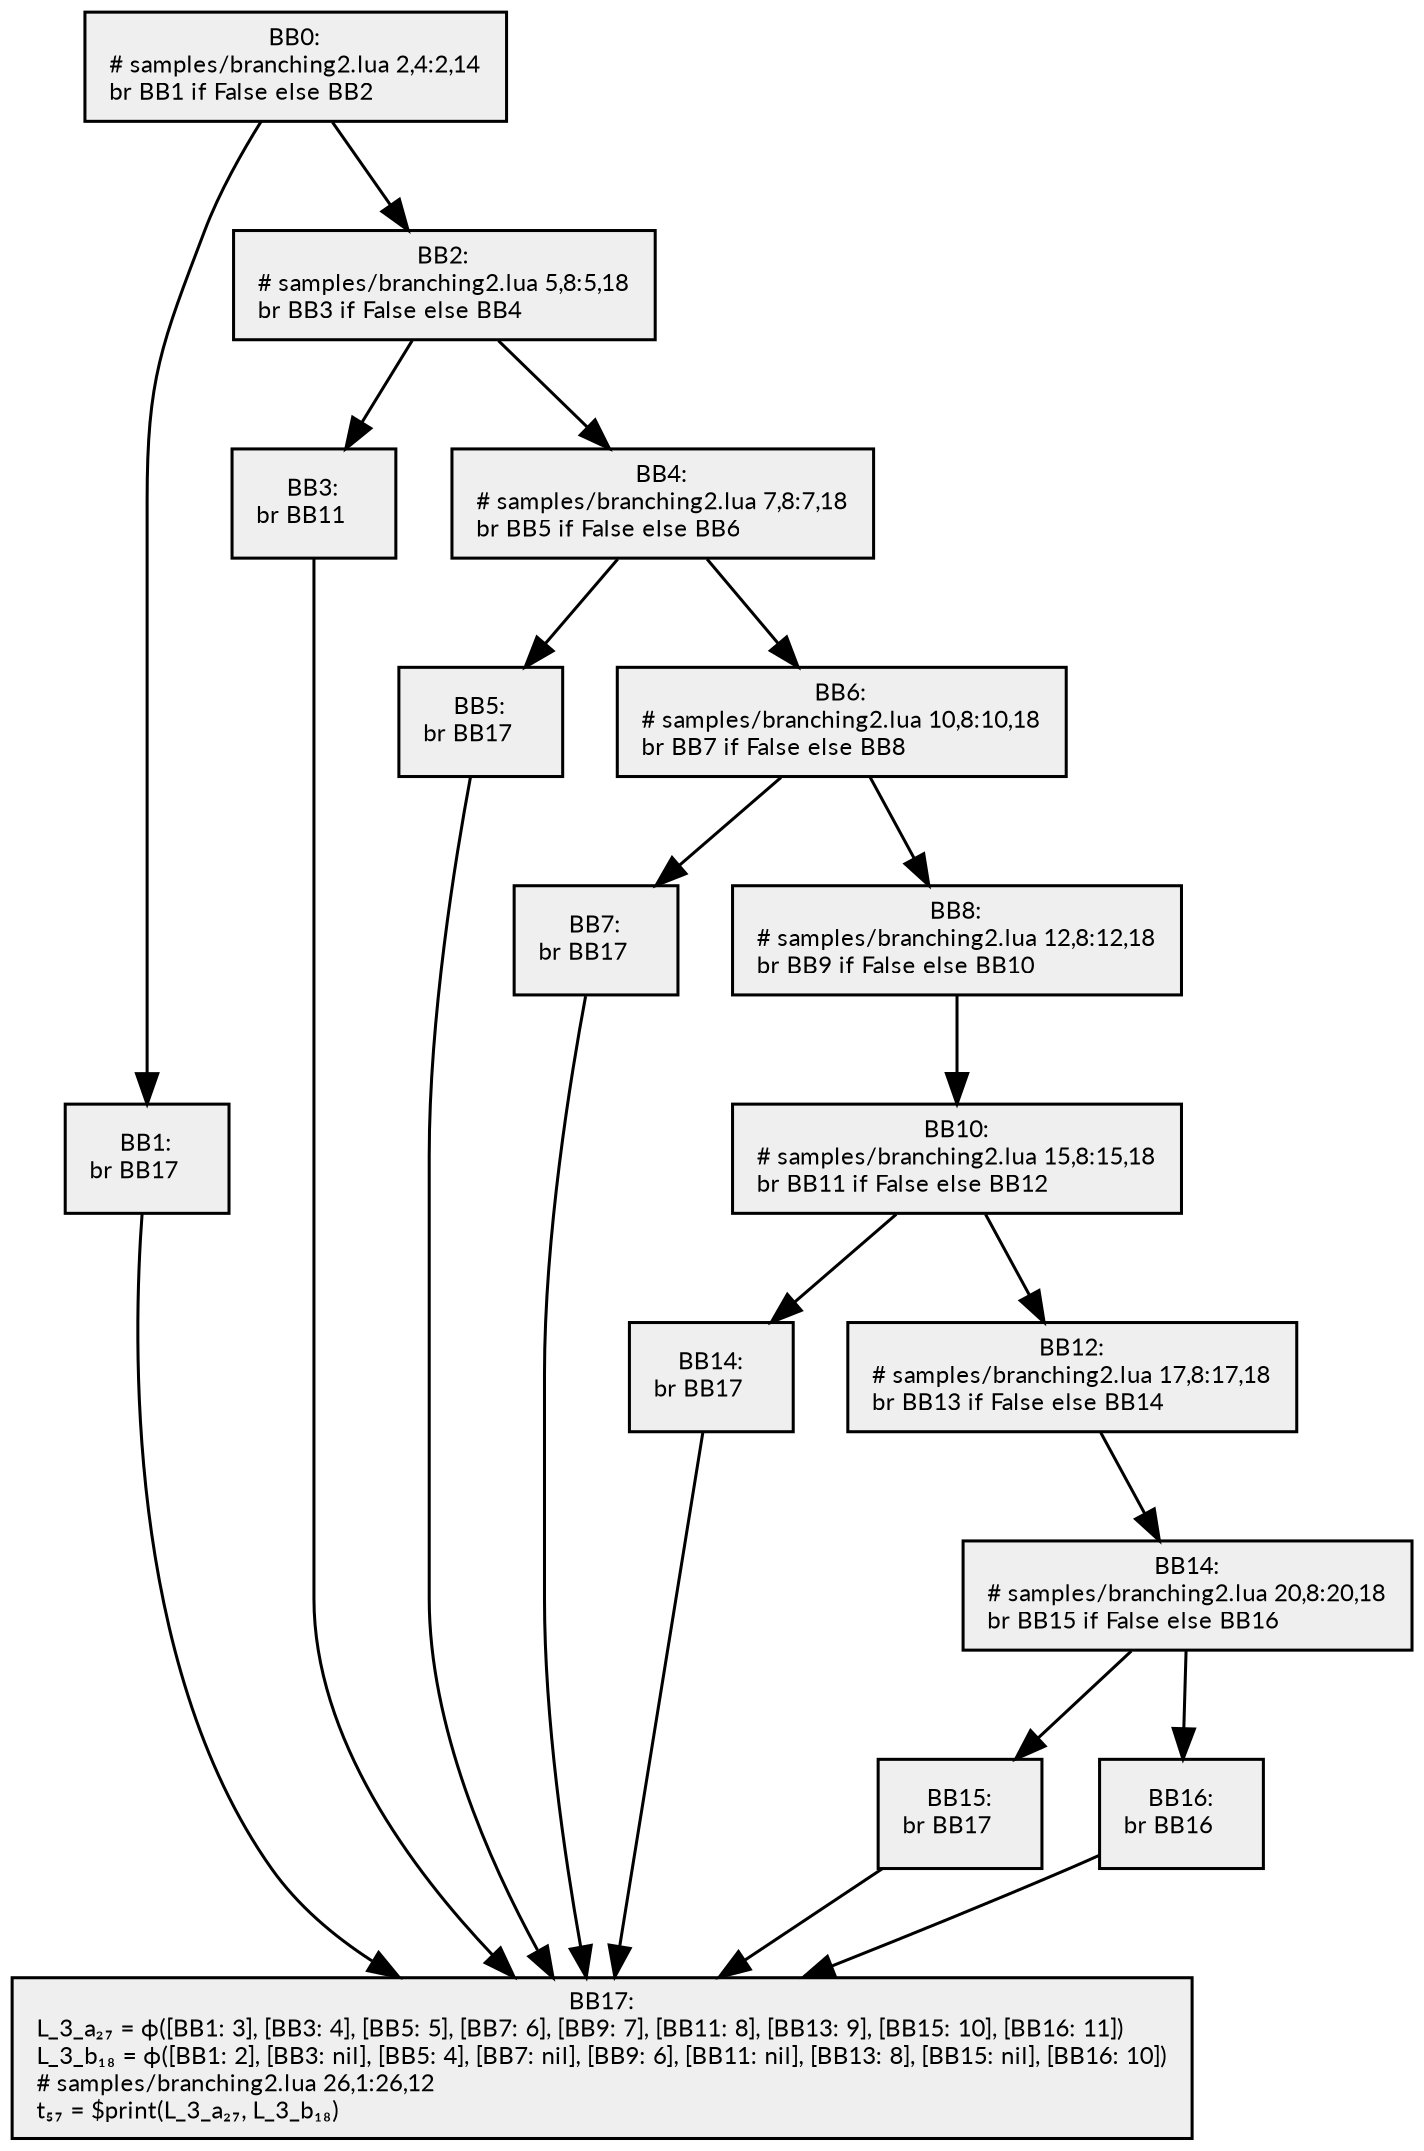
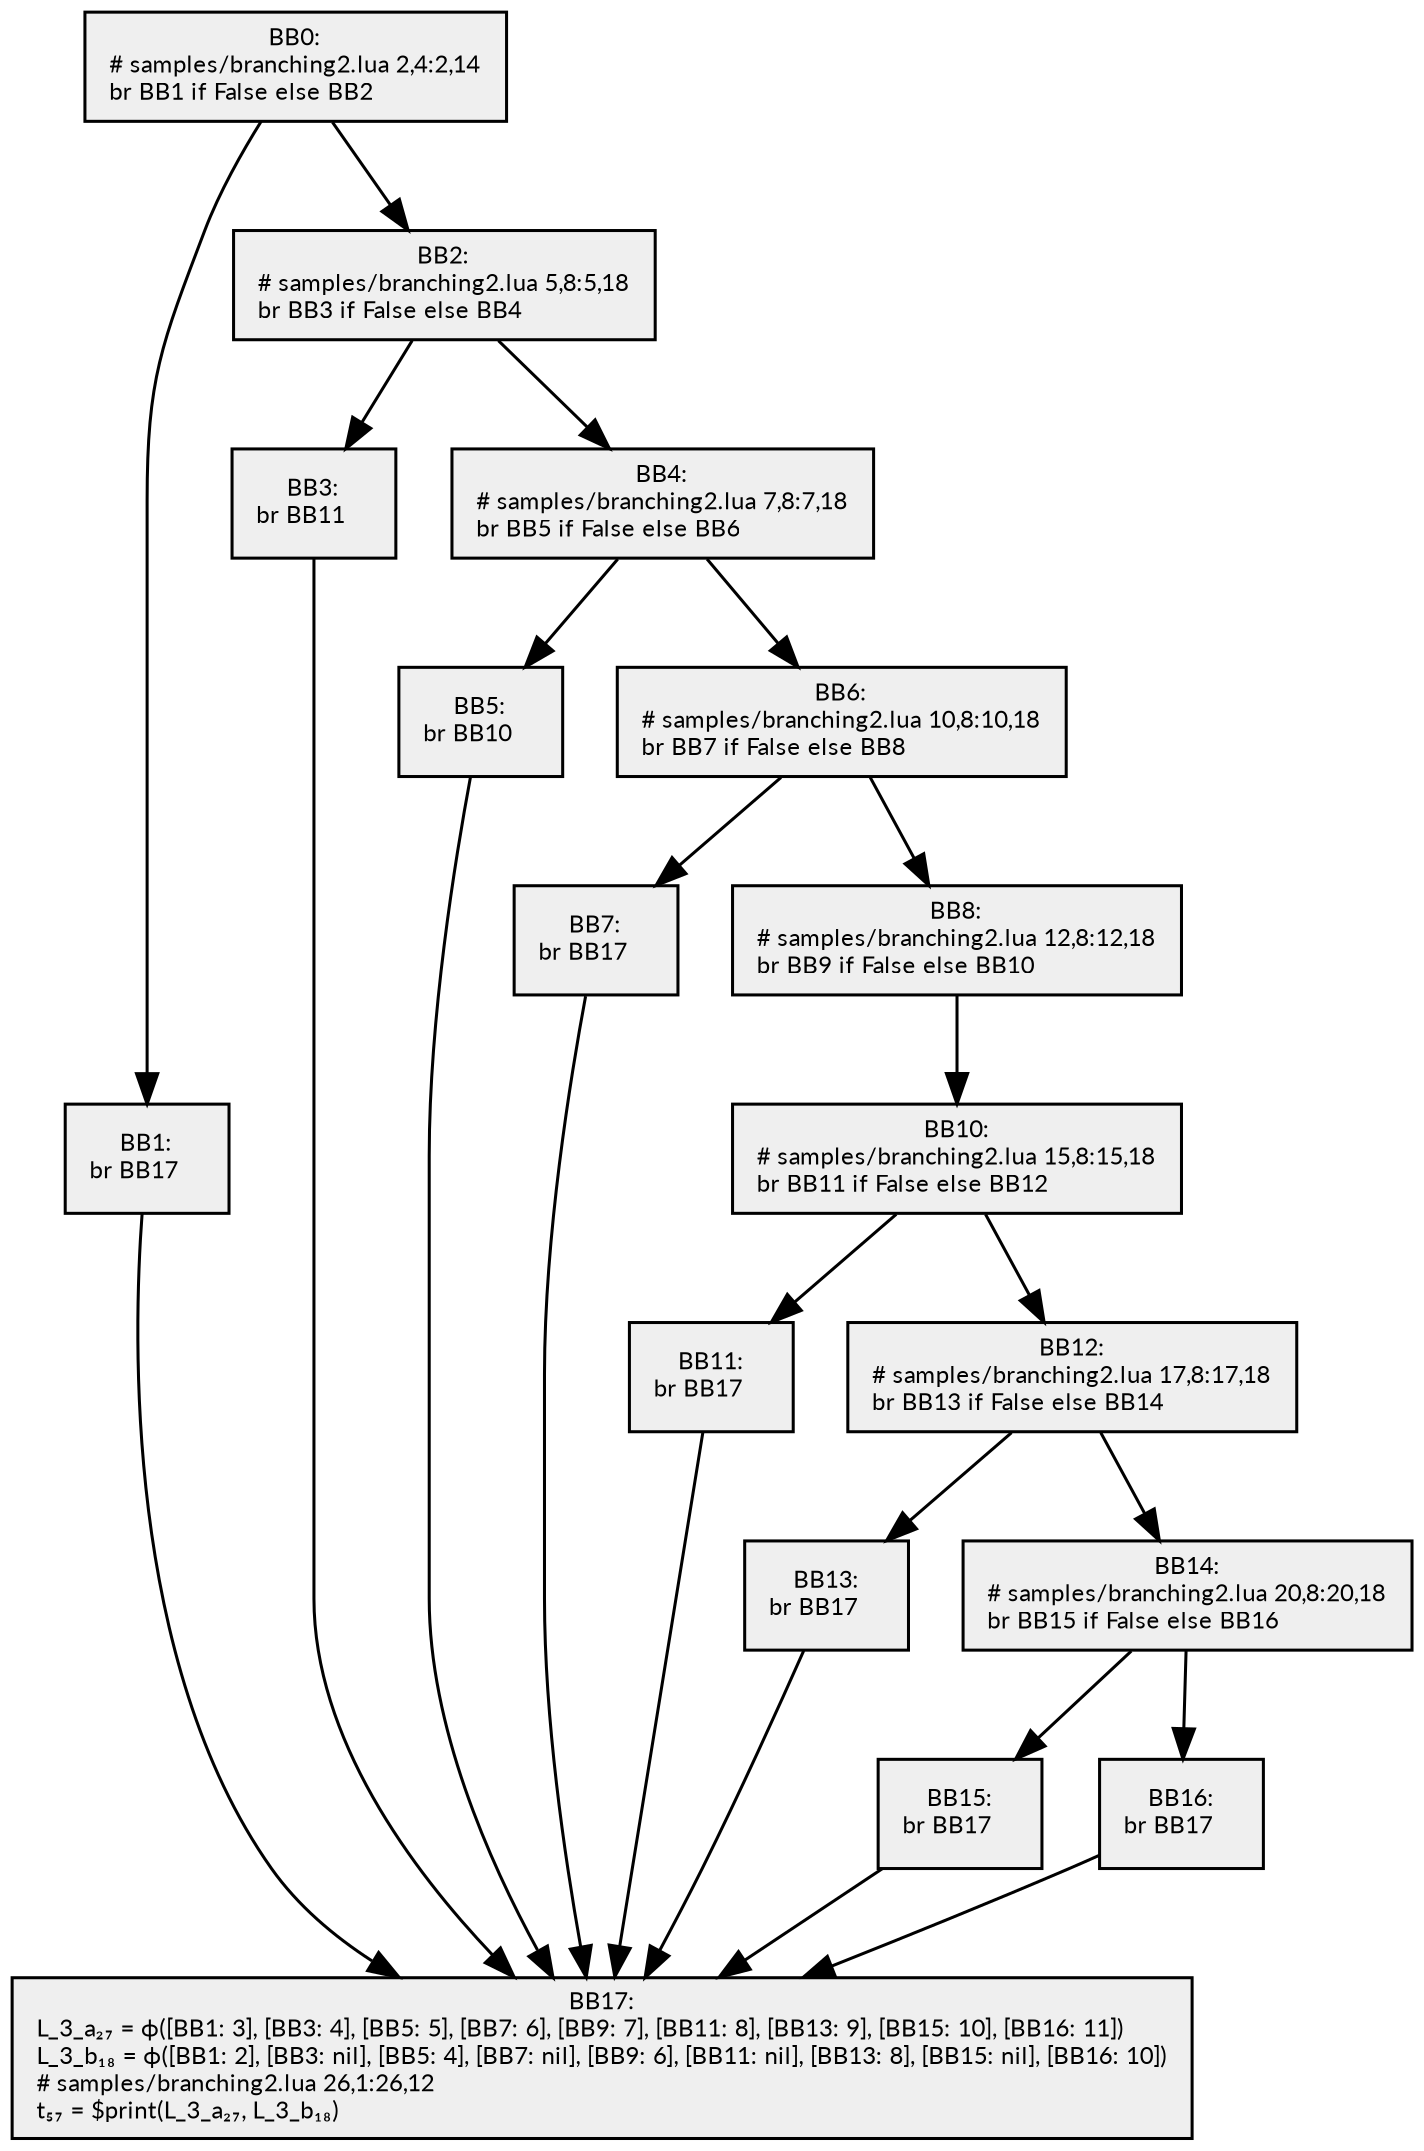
node "BB5: br BB17": label "BB5: br BB17" -> "BB5: br BB10"
node "BB14: br BB17": label "BB14: br BB17" -> "BB11: br BB17"
node "BB13: br BB17": added
node "BB16: br BB16": label "BB16: br BB16" -> "BB16: br BB17"
